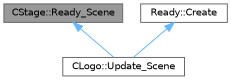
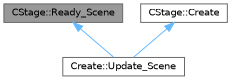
node "Ready::Create": label "Ready::Create" -> "CStage::Create"
node "CLogo::Update_Scene": label "CLogo::Update_Scene" -> "Create::Update_Scene"
